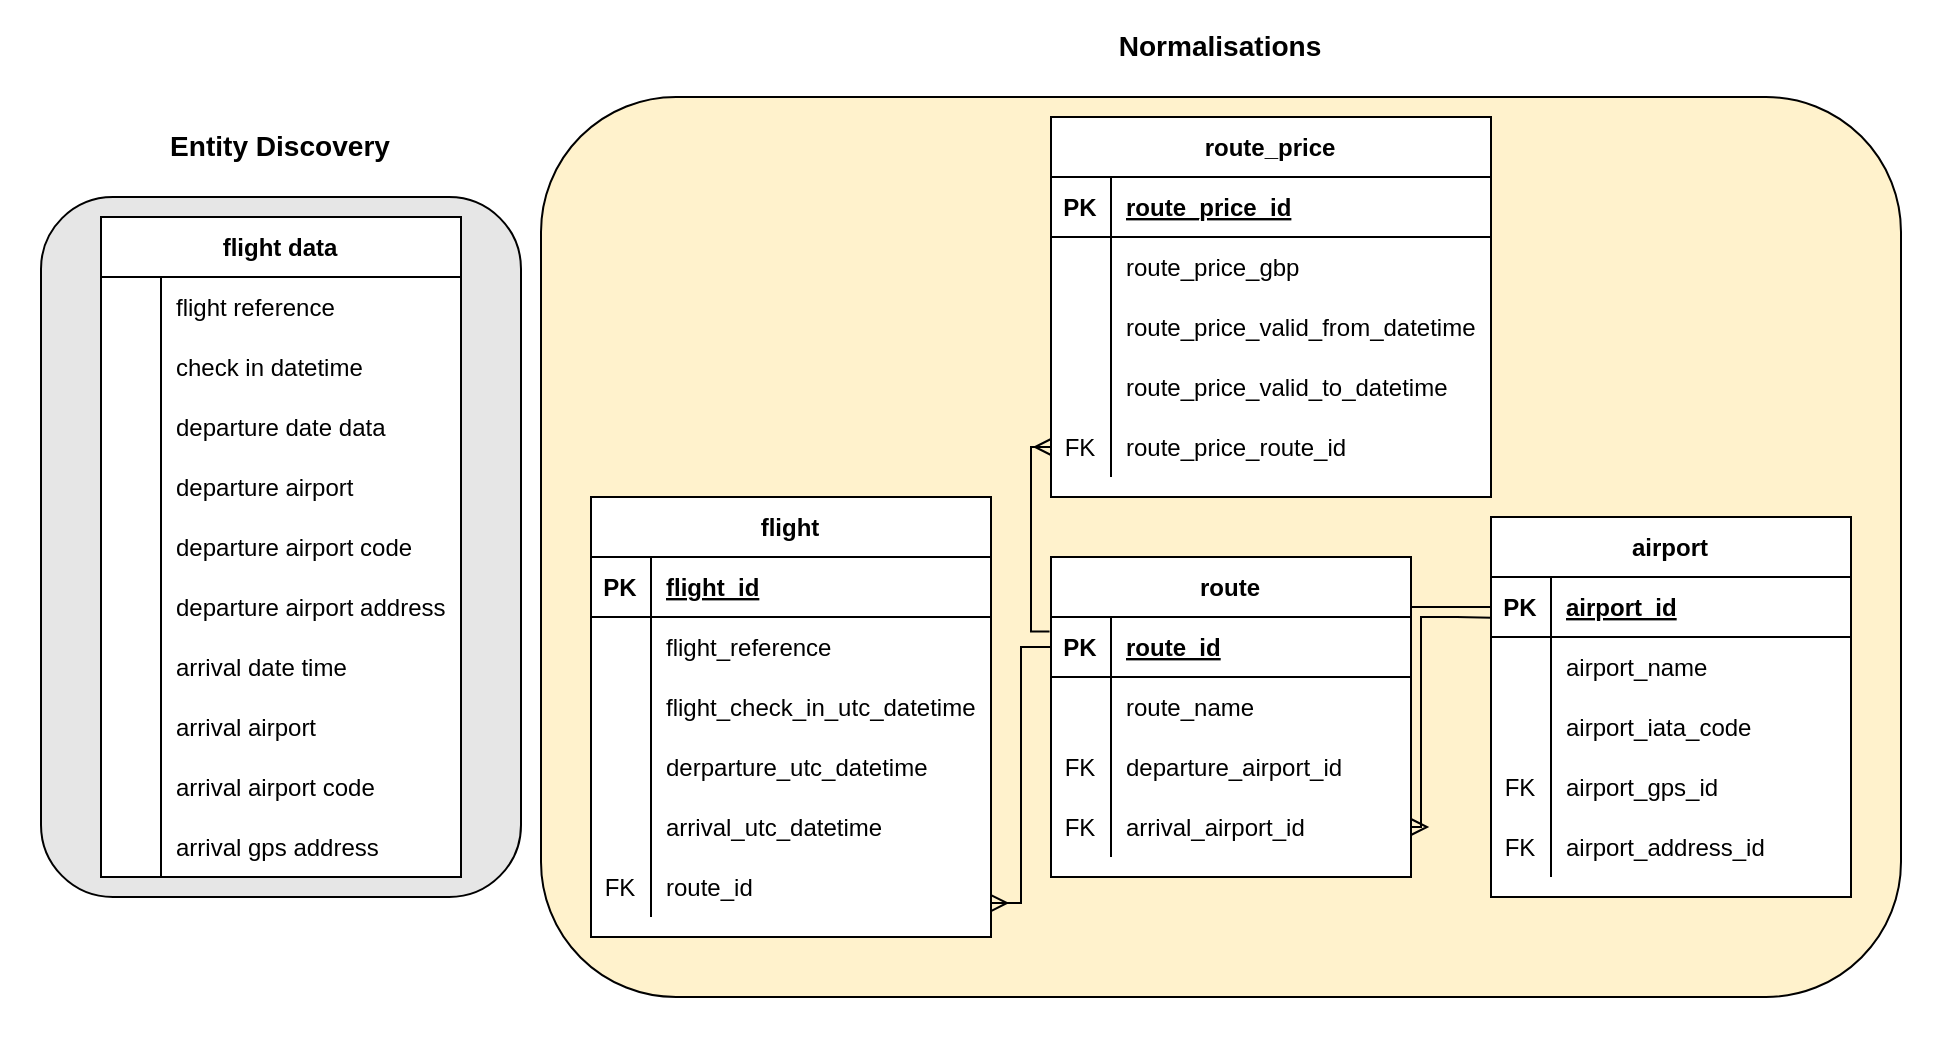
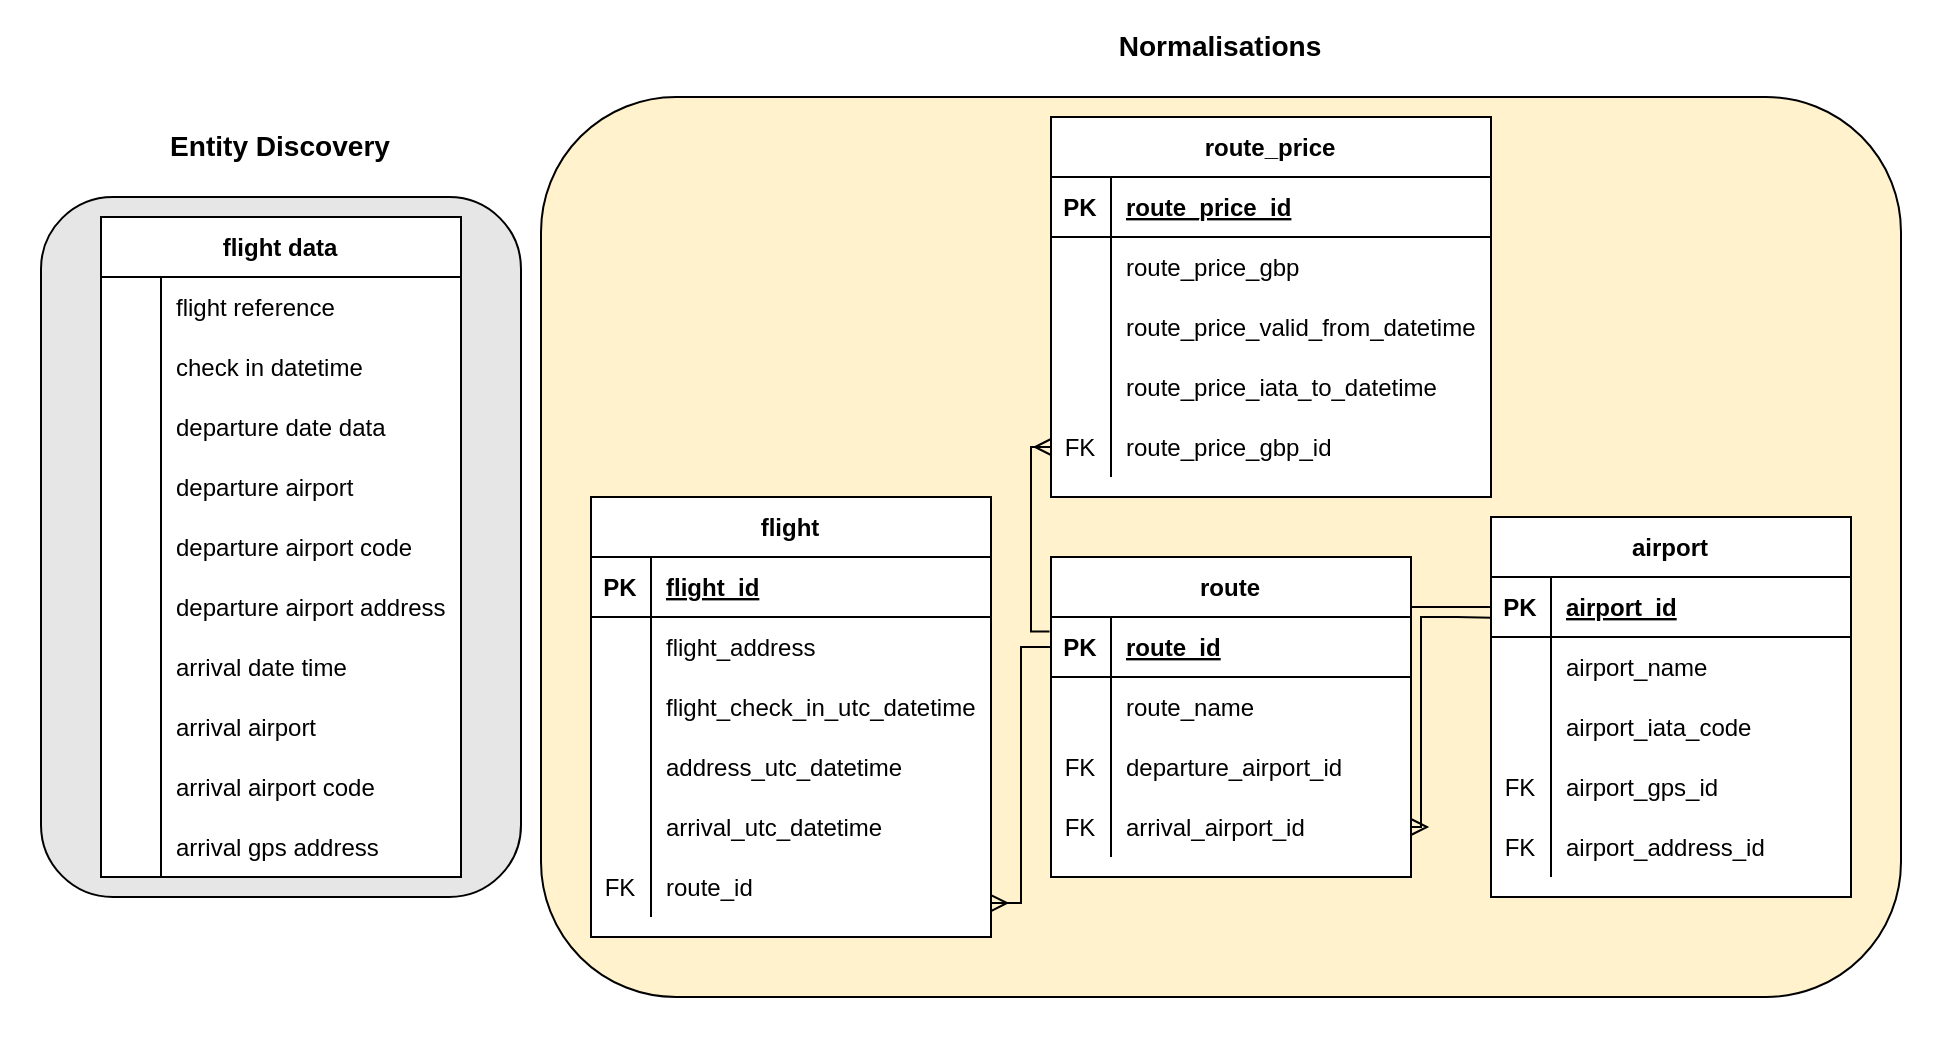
node "route_price_valid_to_datetime": label "route_price_valid_to_datetime" -> "route_price_iata_to_datetime"
node "route_price_route_id": label "route_price_route_id" -> "route_price_gbp_id"
node "flight_reference": label "flight_reference" -> "flight_address"
node "derparture_utc_datetime": label "derparture_utc_datetime" -> "address_utc_datetime"
